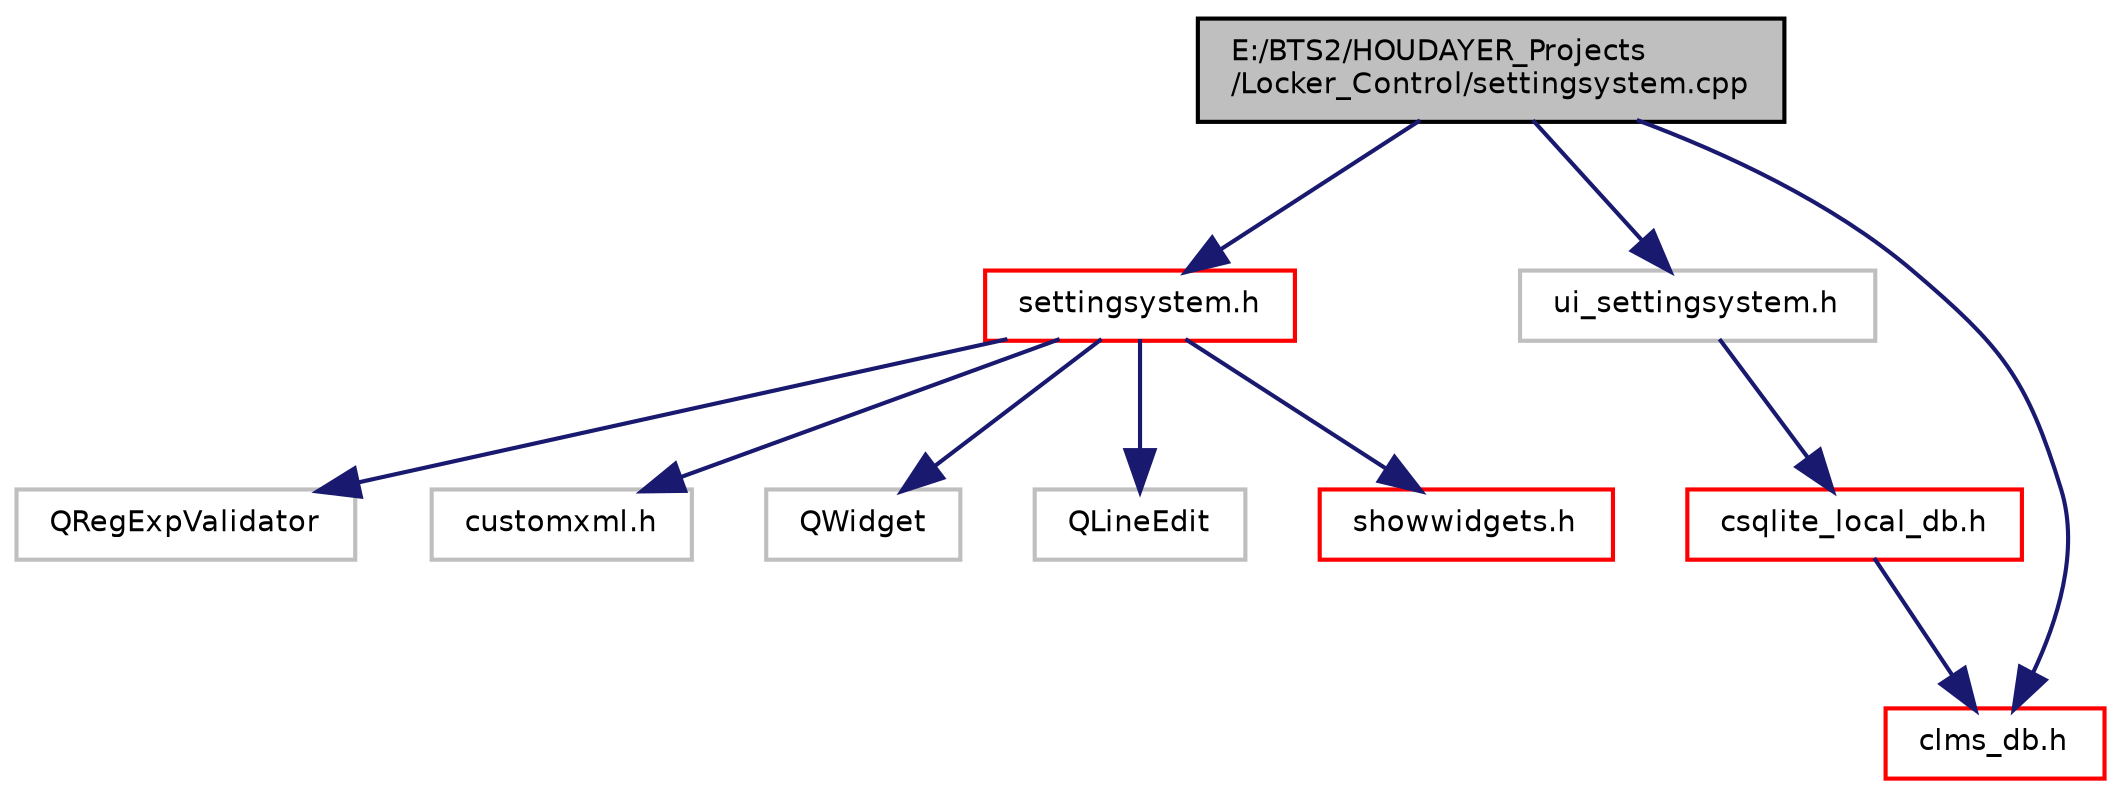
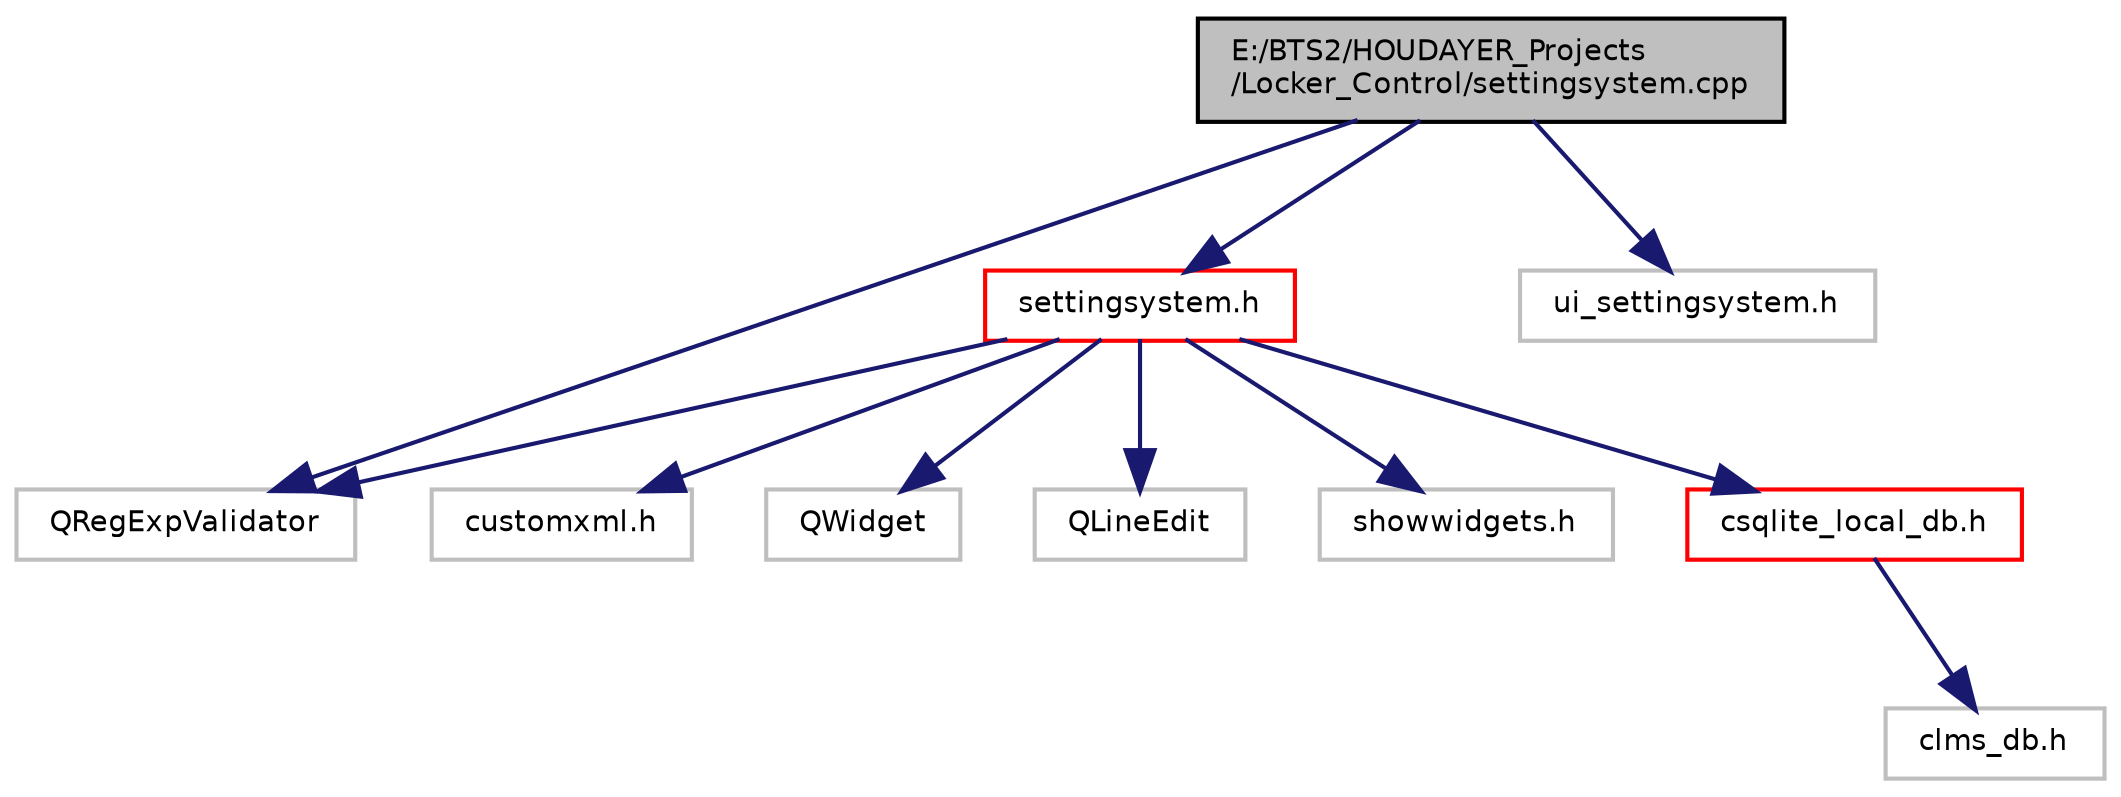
edge "E:/BTS2/HOUDAYER_Projects /Locker_Control/settingsystem.cpp" -> "clms_db.h": now "E:/BTS2/HOUDAYER_Projects /Locker_Control/settingsystem.cpp" -> "QRegExpValidator"
edge "ui_settingsystem.h" -> "csqlite_local_db.h": now "settingsystem.h" -> "csqlite_local_db.h"
node "showwidgets.h": color red -> grey75
node "clms_db.h": color red -> grey75
